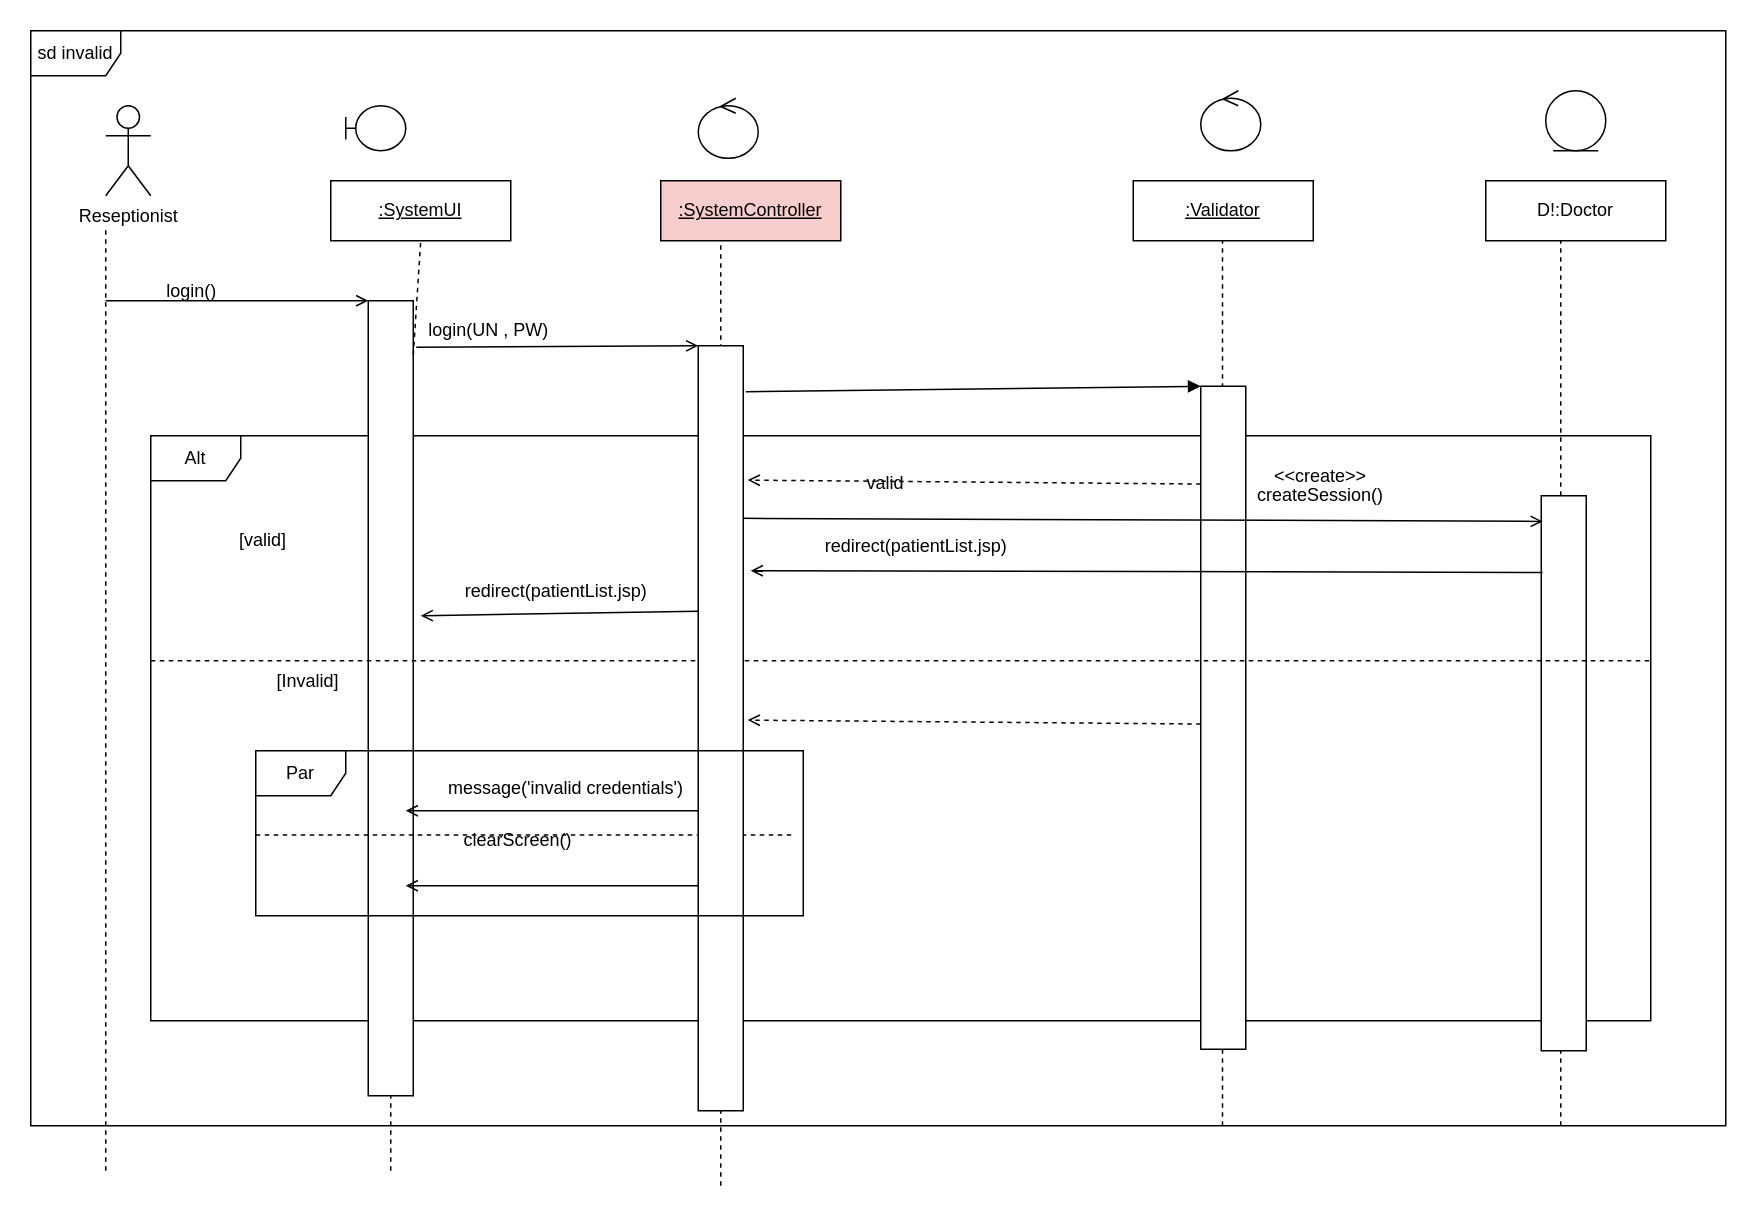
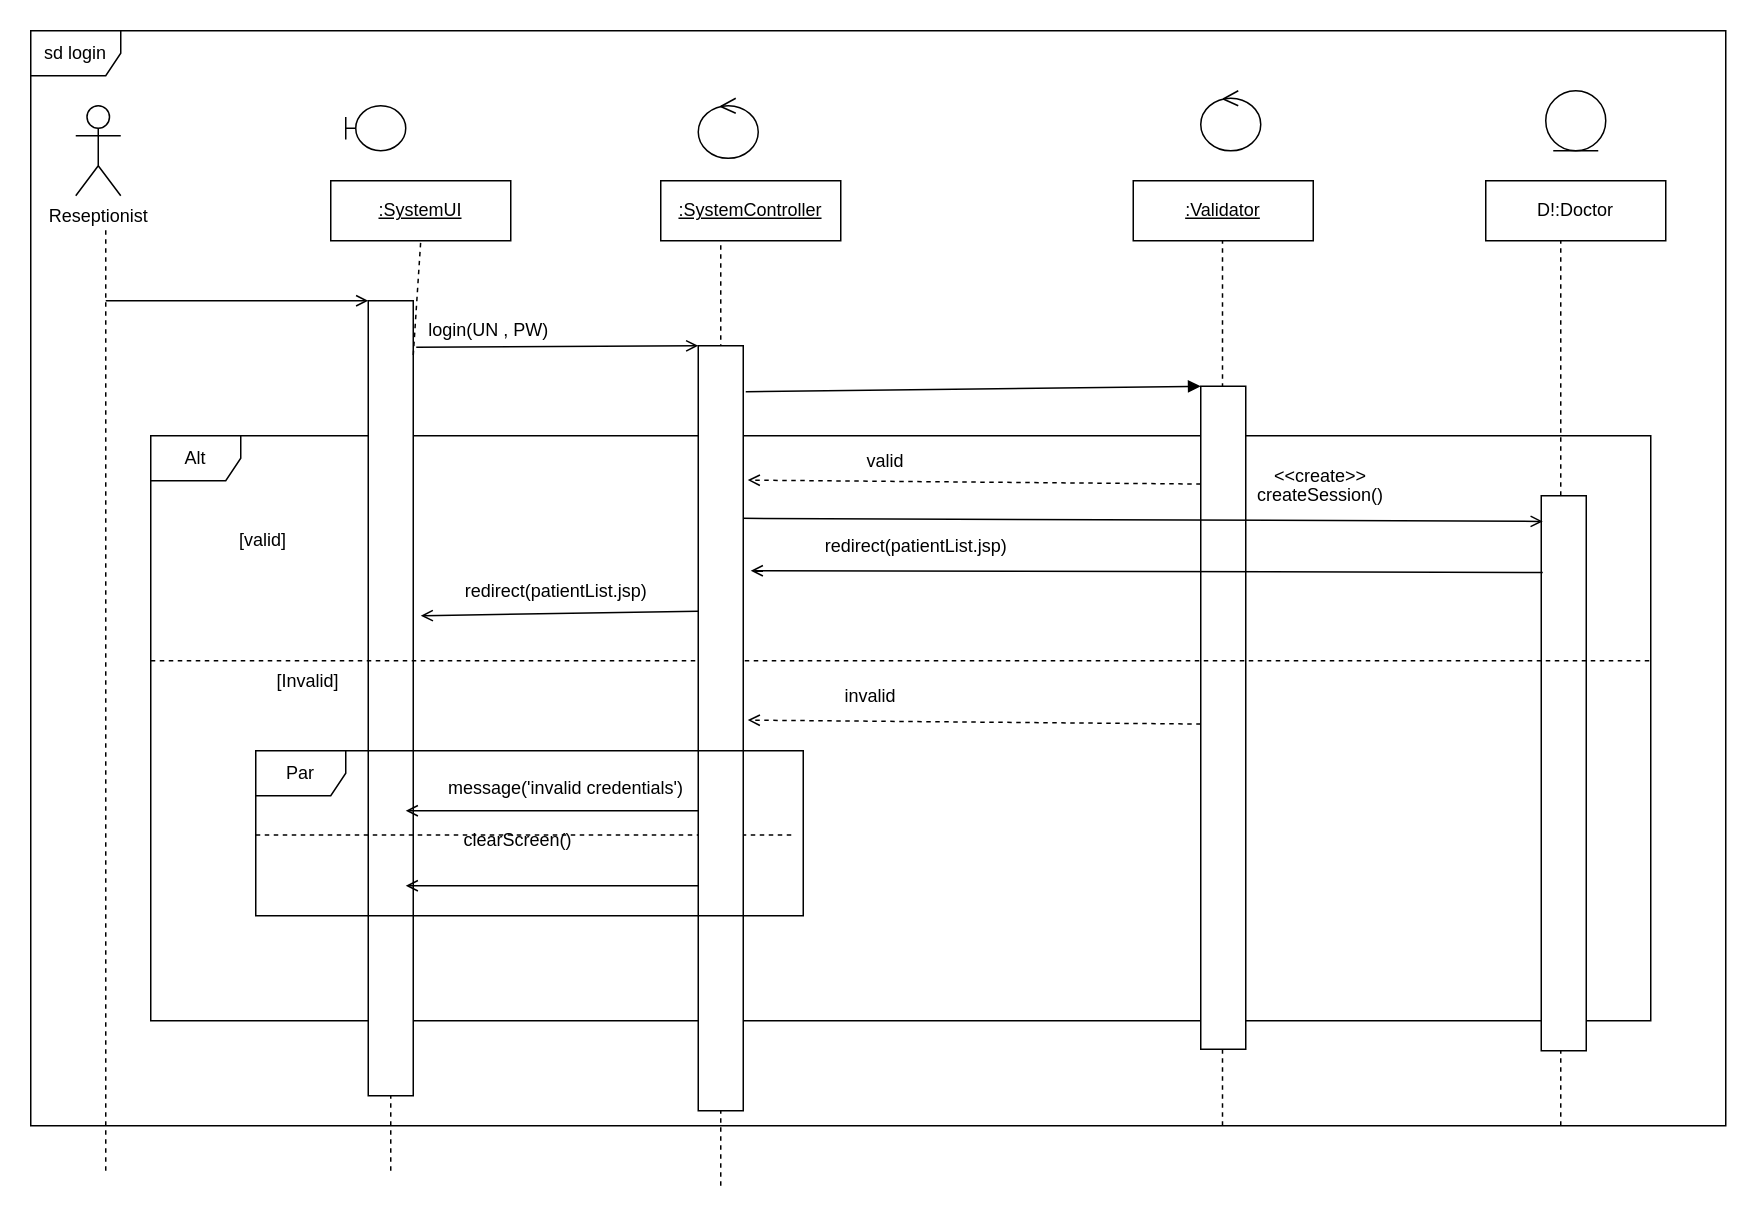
node "sd invalid": label "sd invalid" -> "sd login"
node "Reseptionist": moved (128, 151) -> (98, 151)
node ":SystemController": fillcolor #f8cecc -> #ffffff
node "login()": removed
node "valid": moved (886, 484) -> (886, 461)
node "invalid": added
